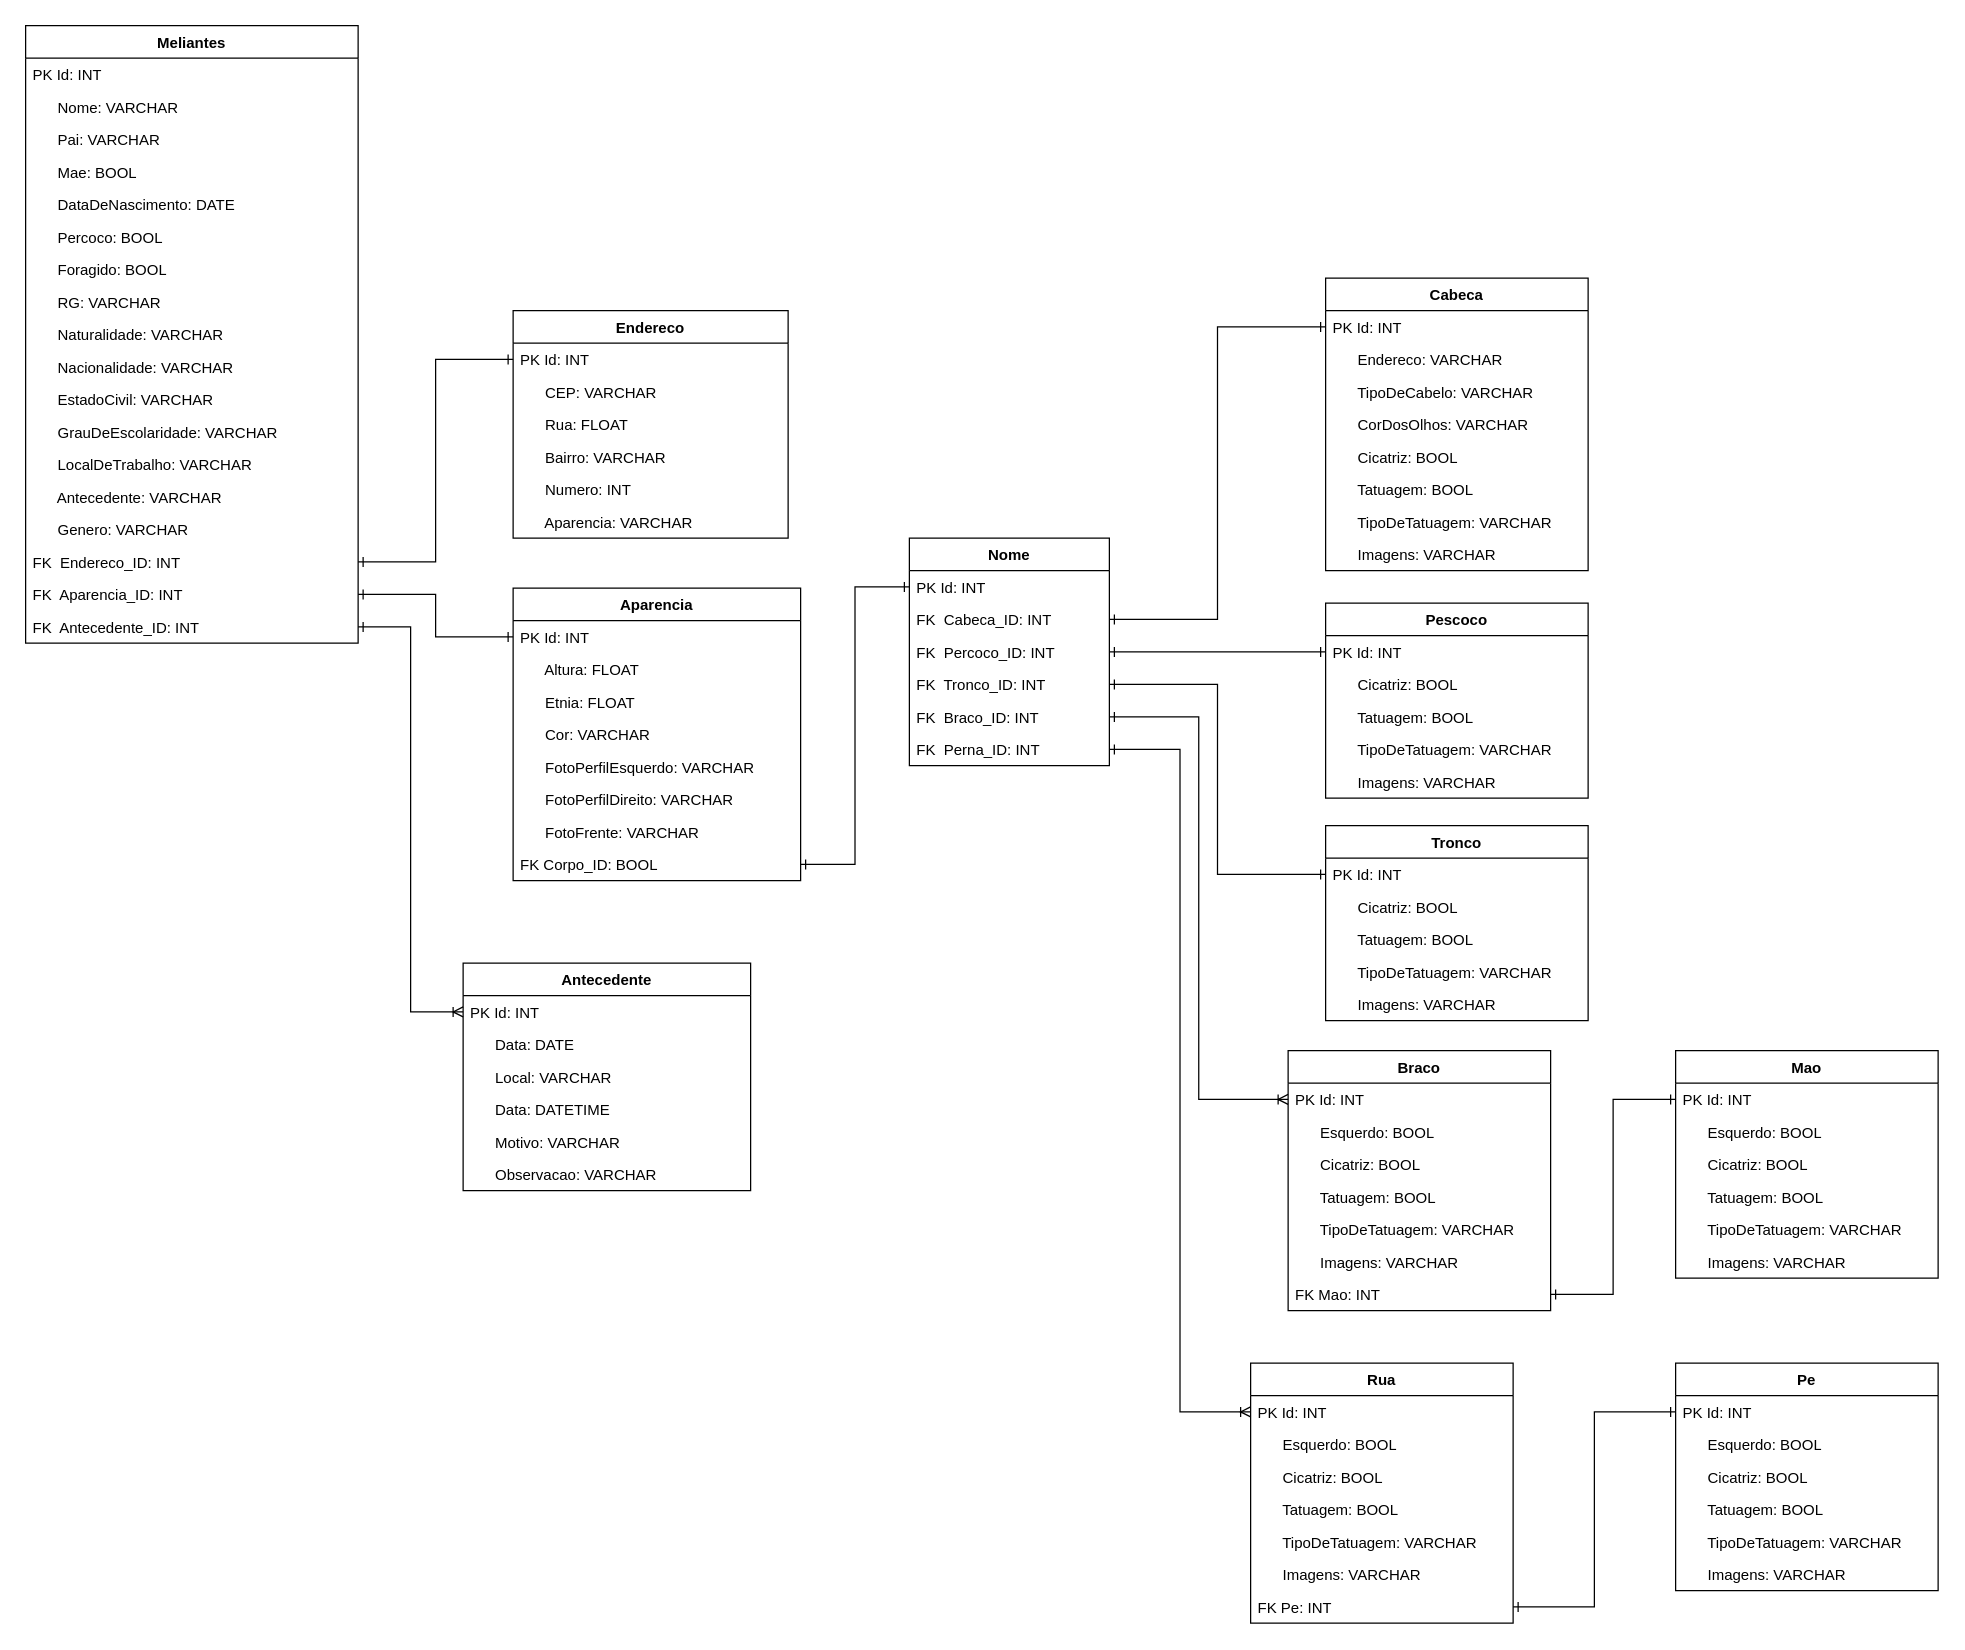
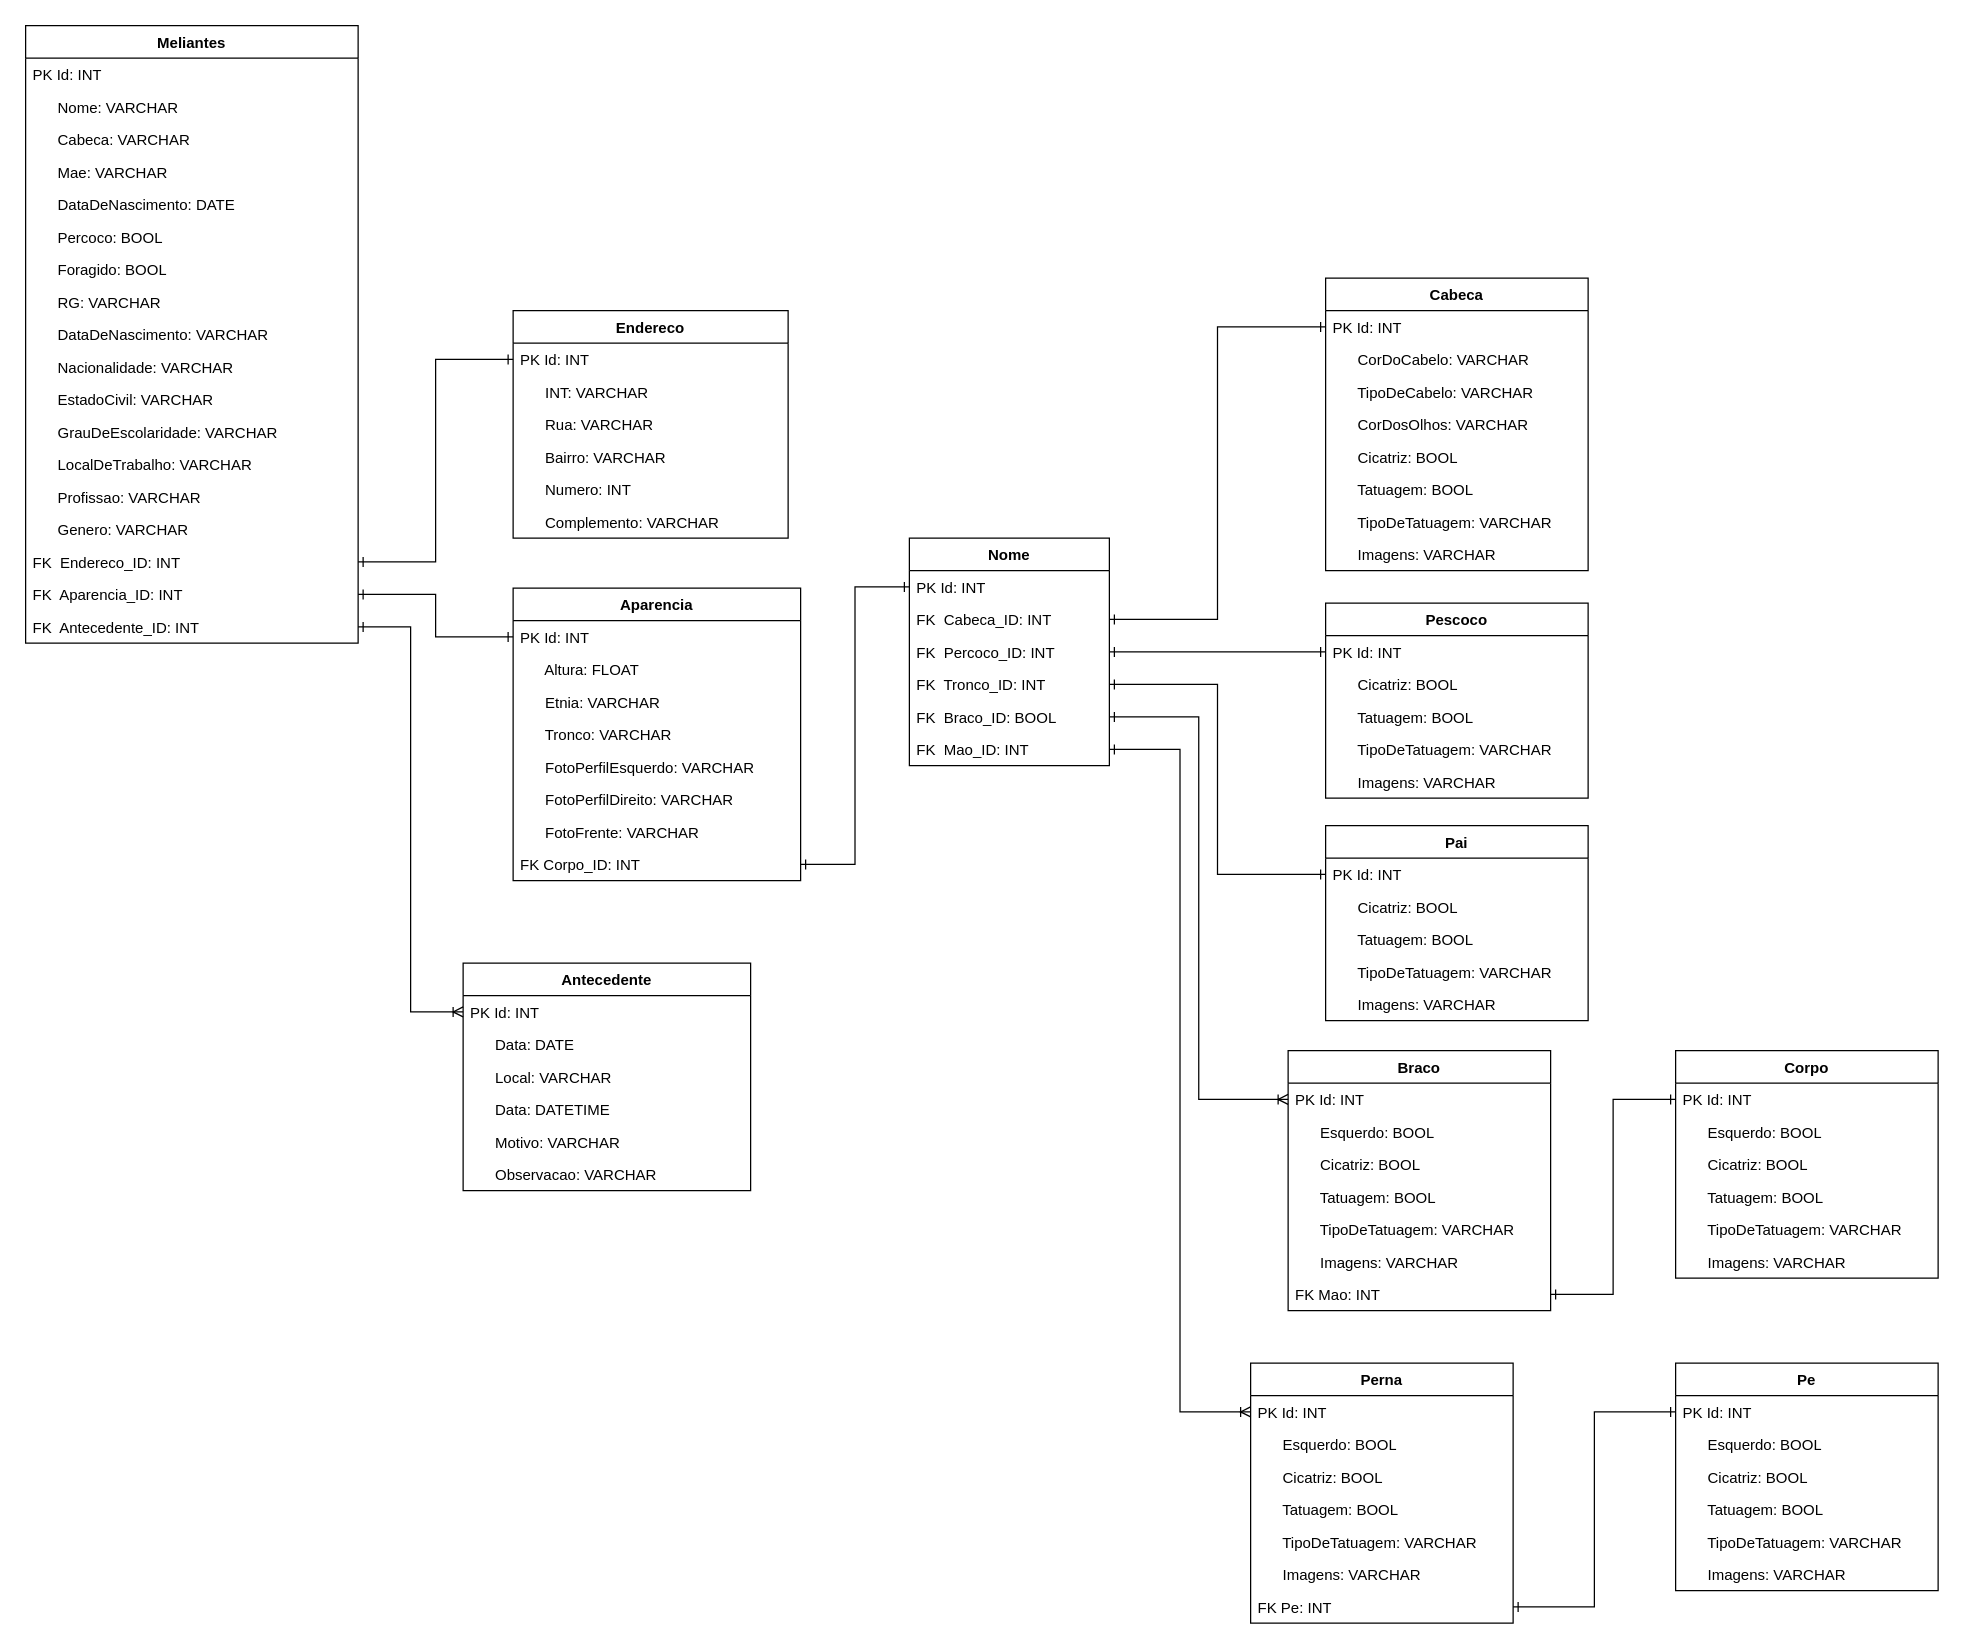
node "Pai: VARCHAR": label "Pai: VARCHAR" -> "Cabeca: VARCHAR"
node "Mae: BOOL": label "Mae: BOOL" -> "Mae: VARCHAR"
node "Naturalidade: VARCHAR": label "Naturalidade: VARCHAR" -> "DataDeNascimento: VARCHAR"
node "Endereco: VARCHAR": label "Endereco: VARCHAR" -> "CorDoCabelo: VARCHAR"
node "CEP: VARCHAR": label "CEP: VARCHAR" -> "INT: VARCHAR"
node "Rua: FLOAT": label "Rua: FLOAT" -> "Rua: VARCHAR"
node "Antecedente: VARCHAR": label "Antecedente: VARCHAR" -> "Profissao: VARCHAR"
node "Aparencia: VARCHAR": label "Aparencia: VARCHAR" -> "Complemento: VARCHAR"
node "Etnia: FLOAT": label "Etnia: FLOAT" -> "Etnia: VARCHAR"
node "FK Braco_ID: INT": label "FK Braco_ID: INT" -> "FK Braco_ID: BOOL"
node "Cor: VARCHAR": label "Cor: VARCHAR" -> "Tronco: VARCHAR"
node "FK Perna_ID: INT": label "FK Perna_ID: INT" -> "FK Mao_ID: INT"
node "Tronco": label "Tronco" -> "Pai"
node "FK Corpo_ID: BOOL": label "FK Corpo_ID: BOOL" -> "FK Corpo_ID: INT"
node "Mao": label "Mao" -> "Corpo"
node "Rua": label "Rua" -> "Perna"
